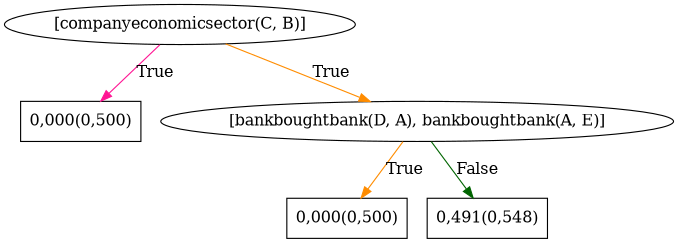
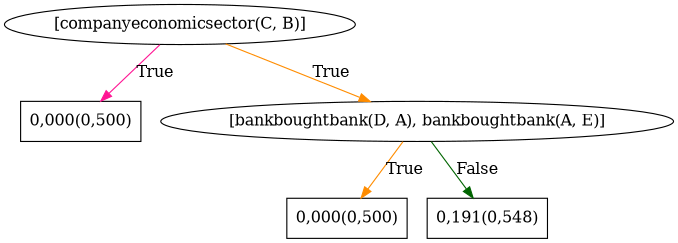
node "0,491(0,548)": label "0,491(0,548)" -> "0,191(0,548)"
